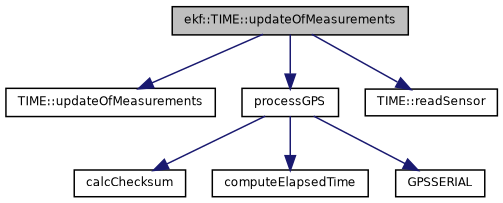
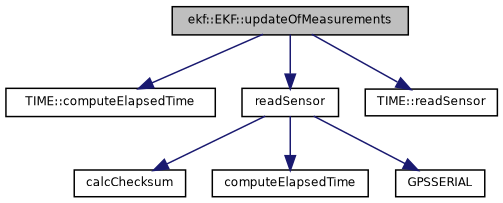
node "ekf::TIME::updateOfMeasurements": label "ekf::TIME::updateOfMeasurements" -> "ekf::EKF::updateOfMeasurements"
node "TIME::updateOfMeasurements": label "TIME::updateOfMeasurements" -> "TIME::computeElapsedTime"
node "processGPS": label "processGPS" -> "readSensor"
